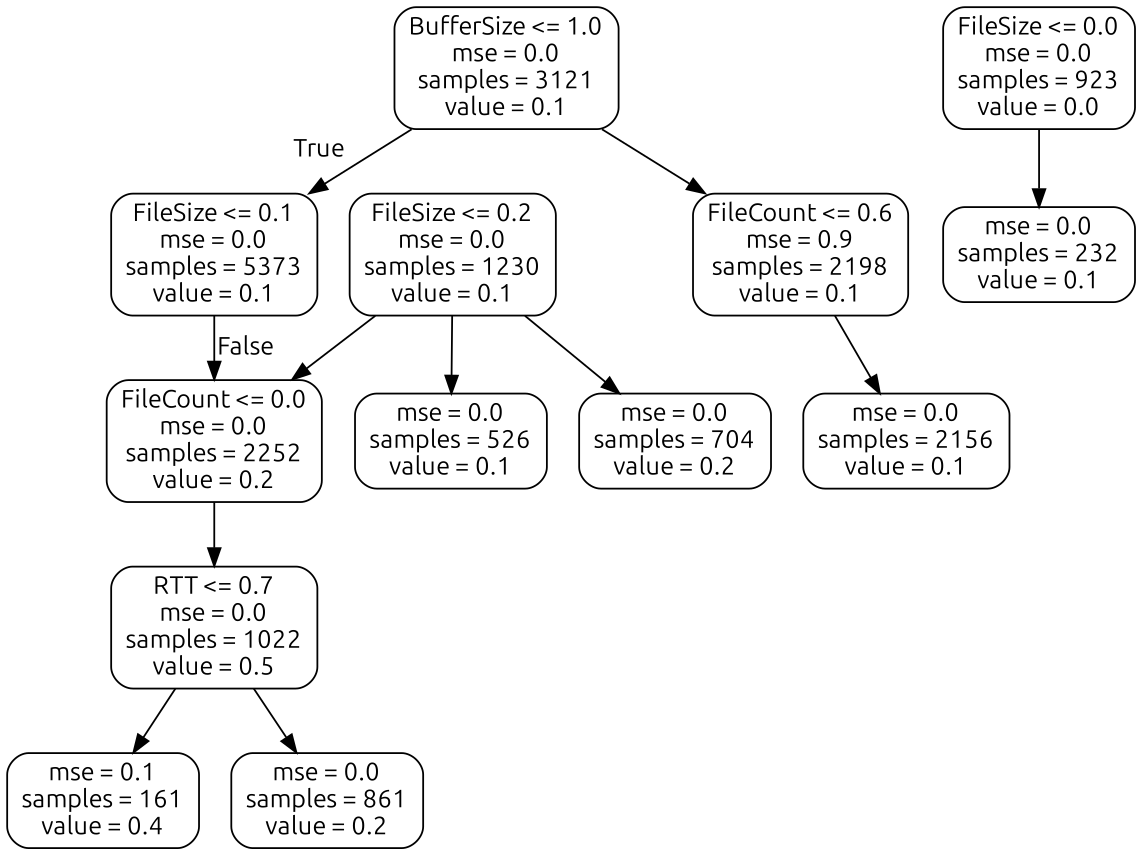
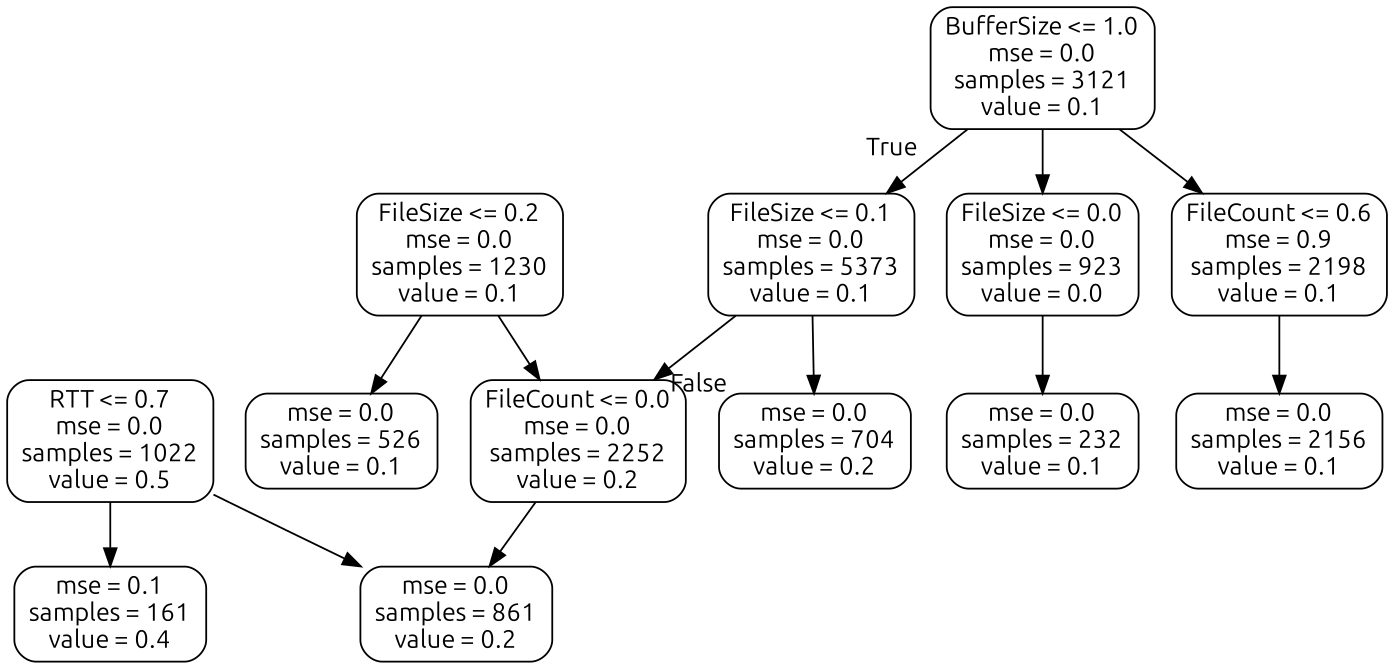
edge "BufferSize <= 1.0 mse = 0.0 samples = 3121 value = 0.1" -> "FileSize <= 0.0 mse = 0.0 samples = 923 value = 0.0": added
edge "FileSize <= 0.2 mse = 0.0 samples = 1230 value = 0.1" -> "mse = 0.0 samples = 704 value = 0.2": now "FileSize <= 0.1 mse = 0.0 samples = 5373 value = 0.1" -> "mse = 0.0 samples = 704 value = 0.2"
edge "FileCount <= 0.0 mse = 0.0 samples = 2252 value = 0.2" -> "RTT <= 0.7 mse = 0.0 samples = 1022 value = 0.5": now "FileCount <= 0.0 mse = 0.0 samples = 2252 value = 0.2" -> "mse = 0.0 samples = 861 value = 0.2"
